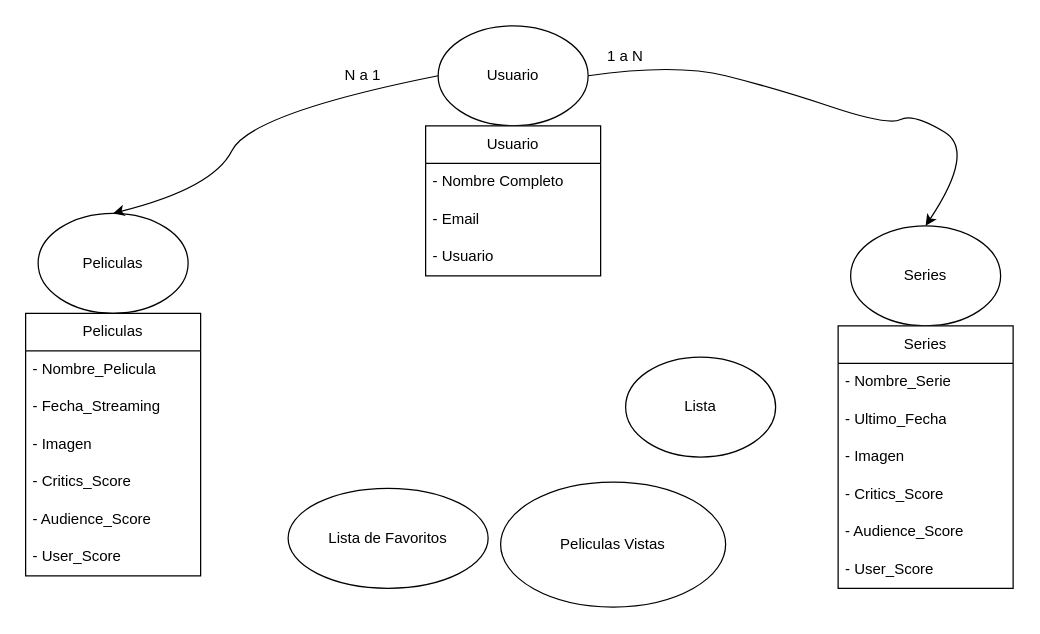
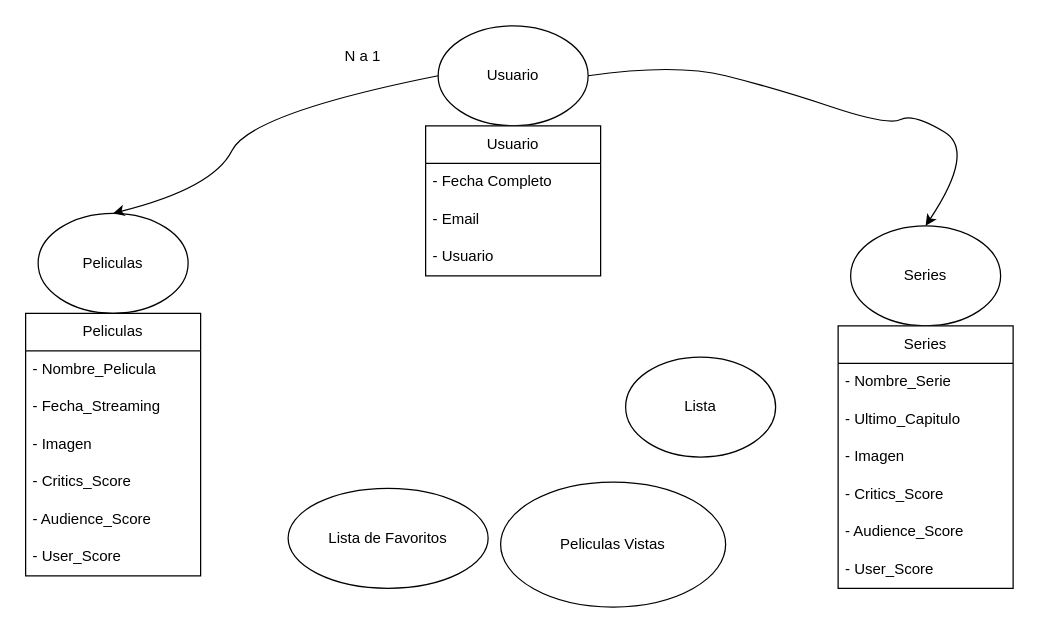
node "1 a N": removed
node "N a 1": moved (363, 76) -> (363, 57)
node "- Nombre Completo": label "- Nombre Completo" -> "- Fecha Completo"
node "- Ultimo_Fecha": label "- Ultimo_Fecha" -> "- Ultimo_Capitulo"
